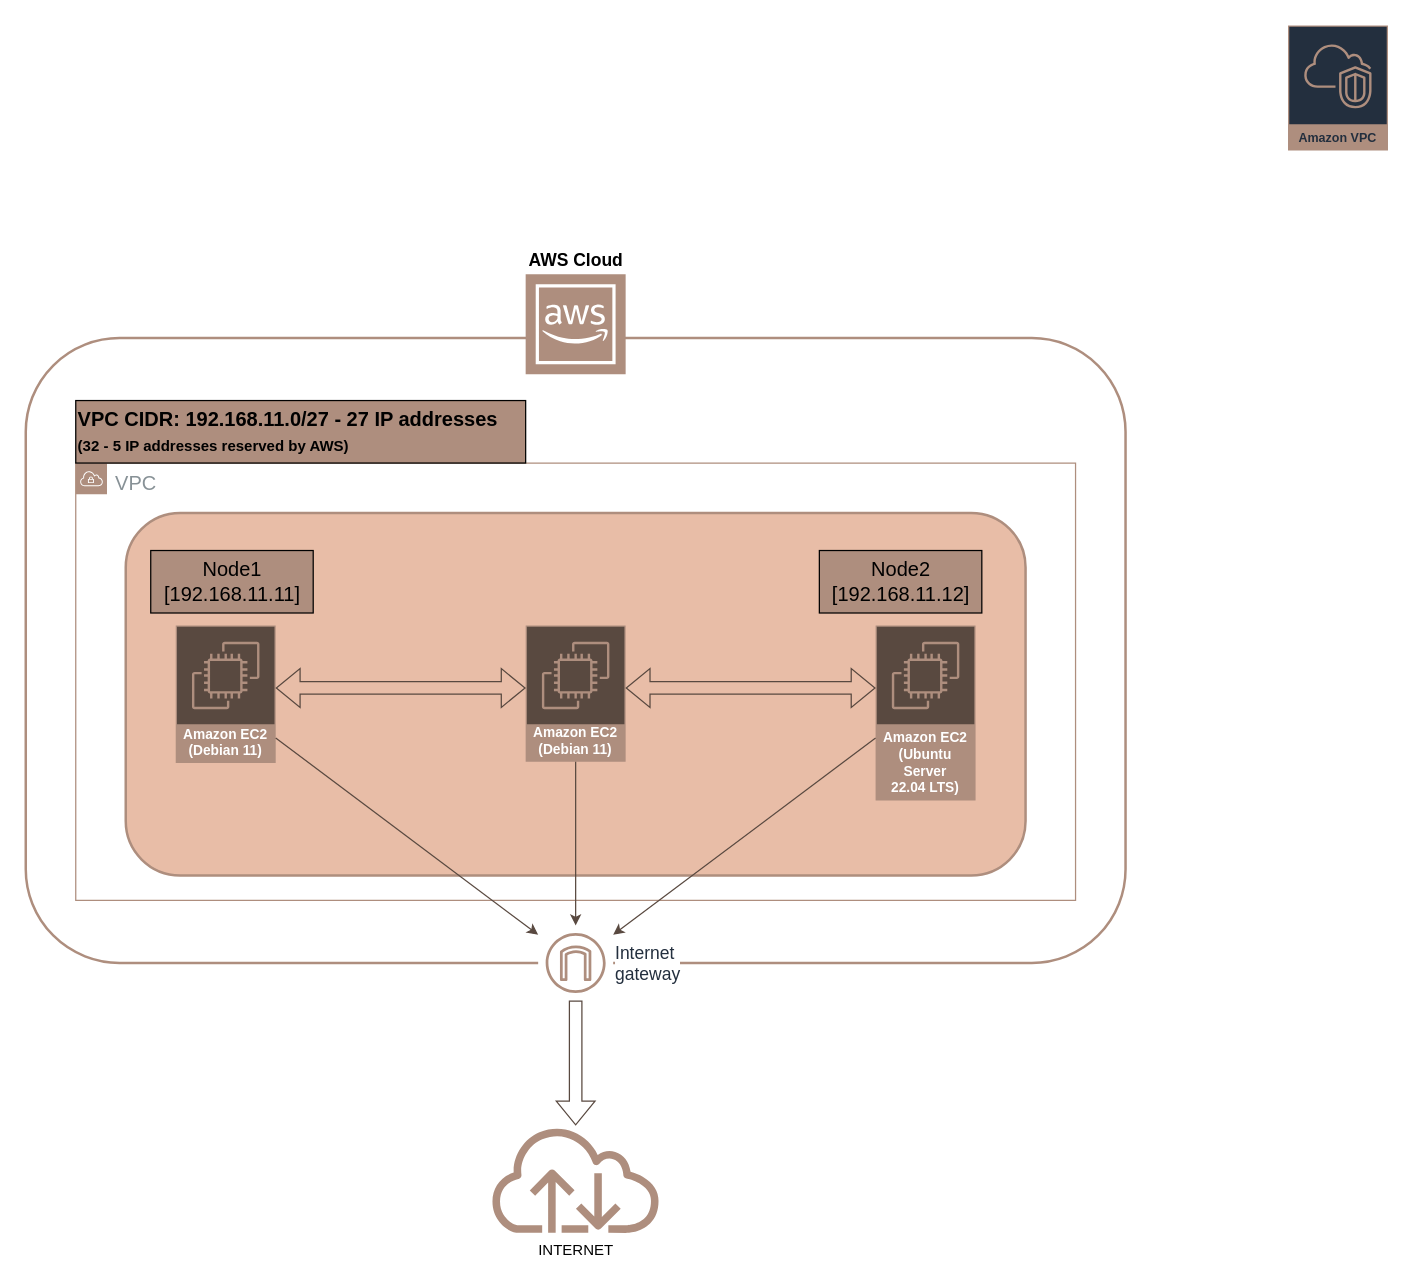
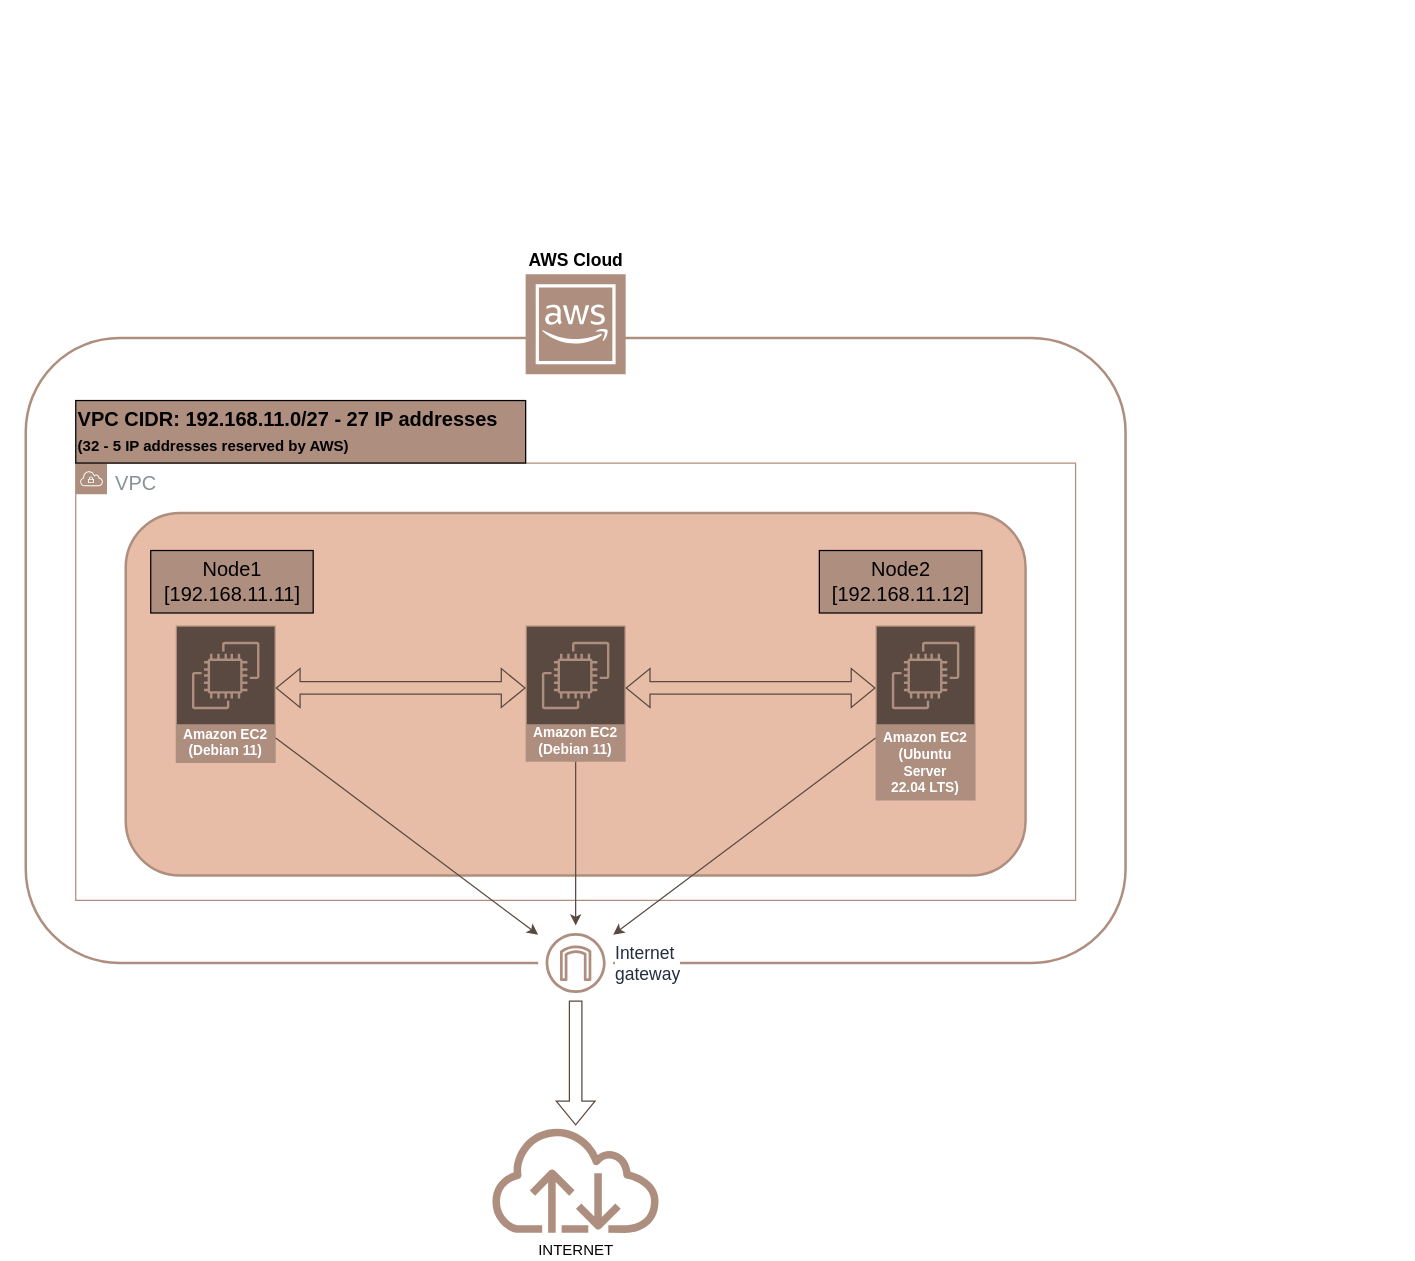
node "Amazon VPC": removed
